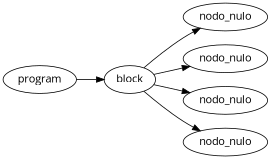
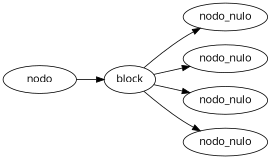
node "program": label "program" -> "nodo"
